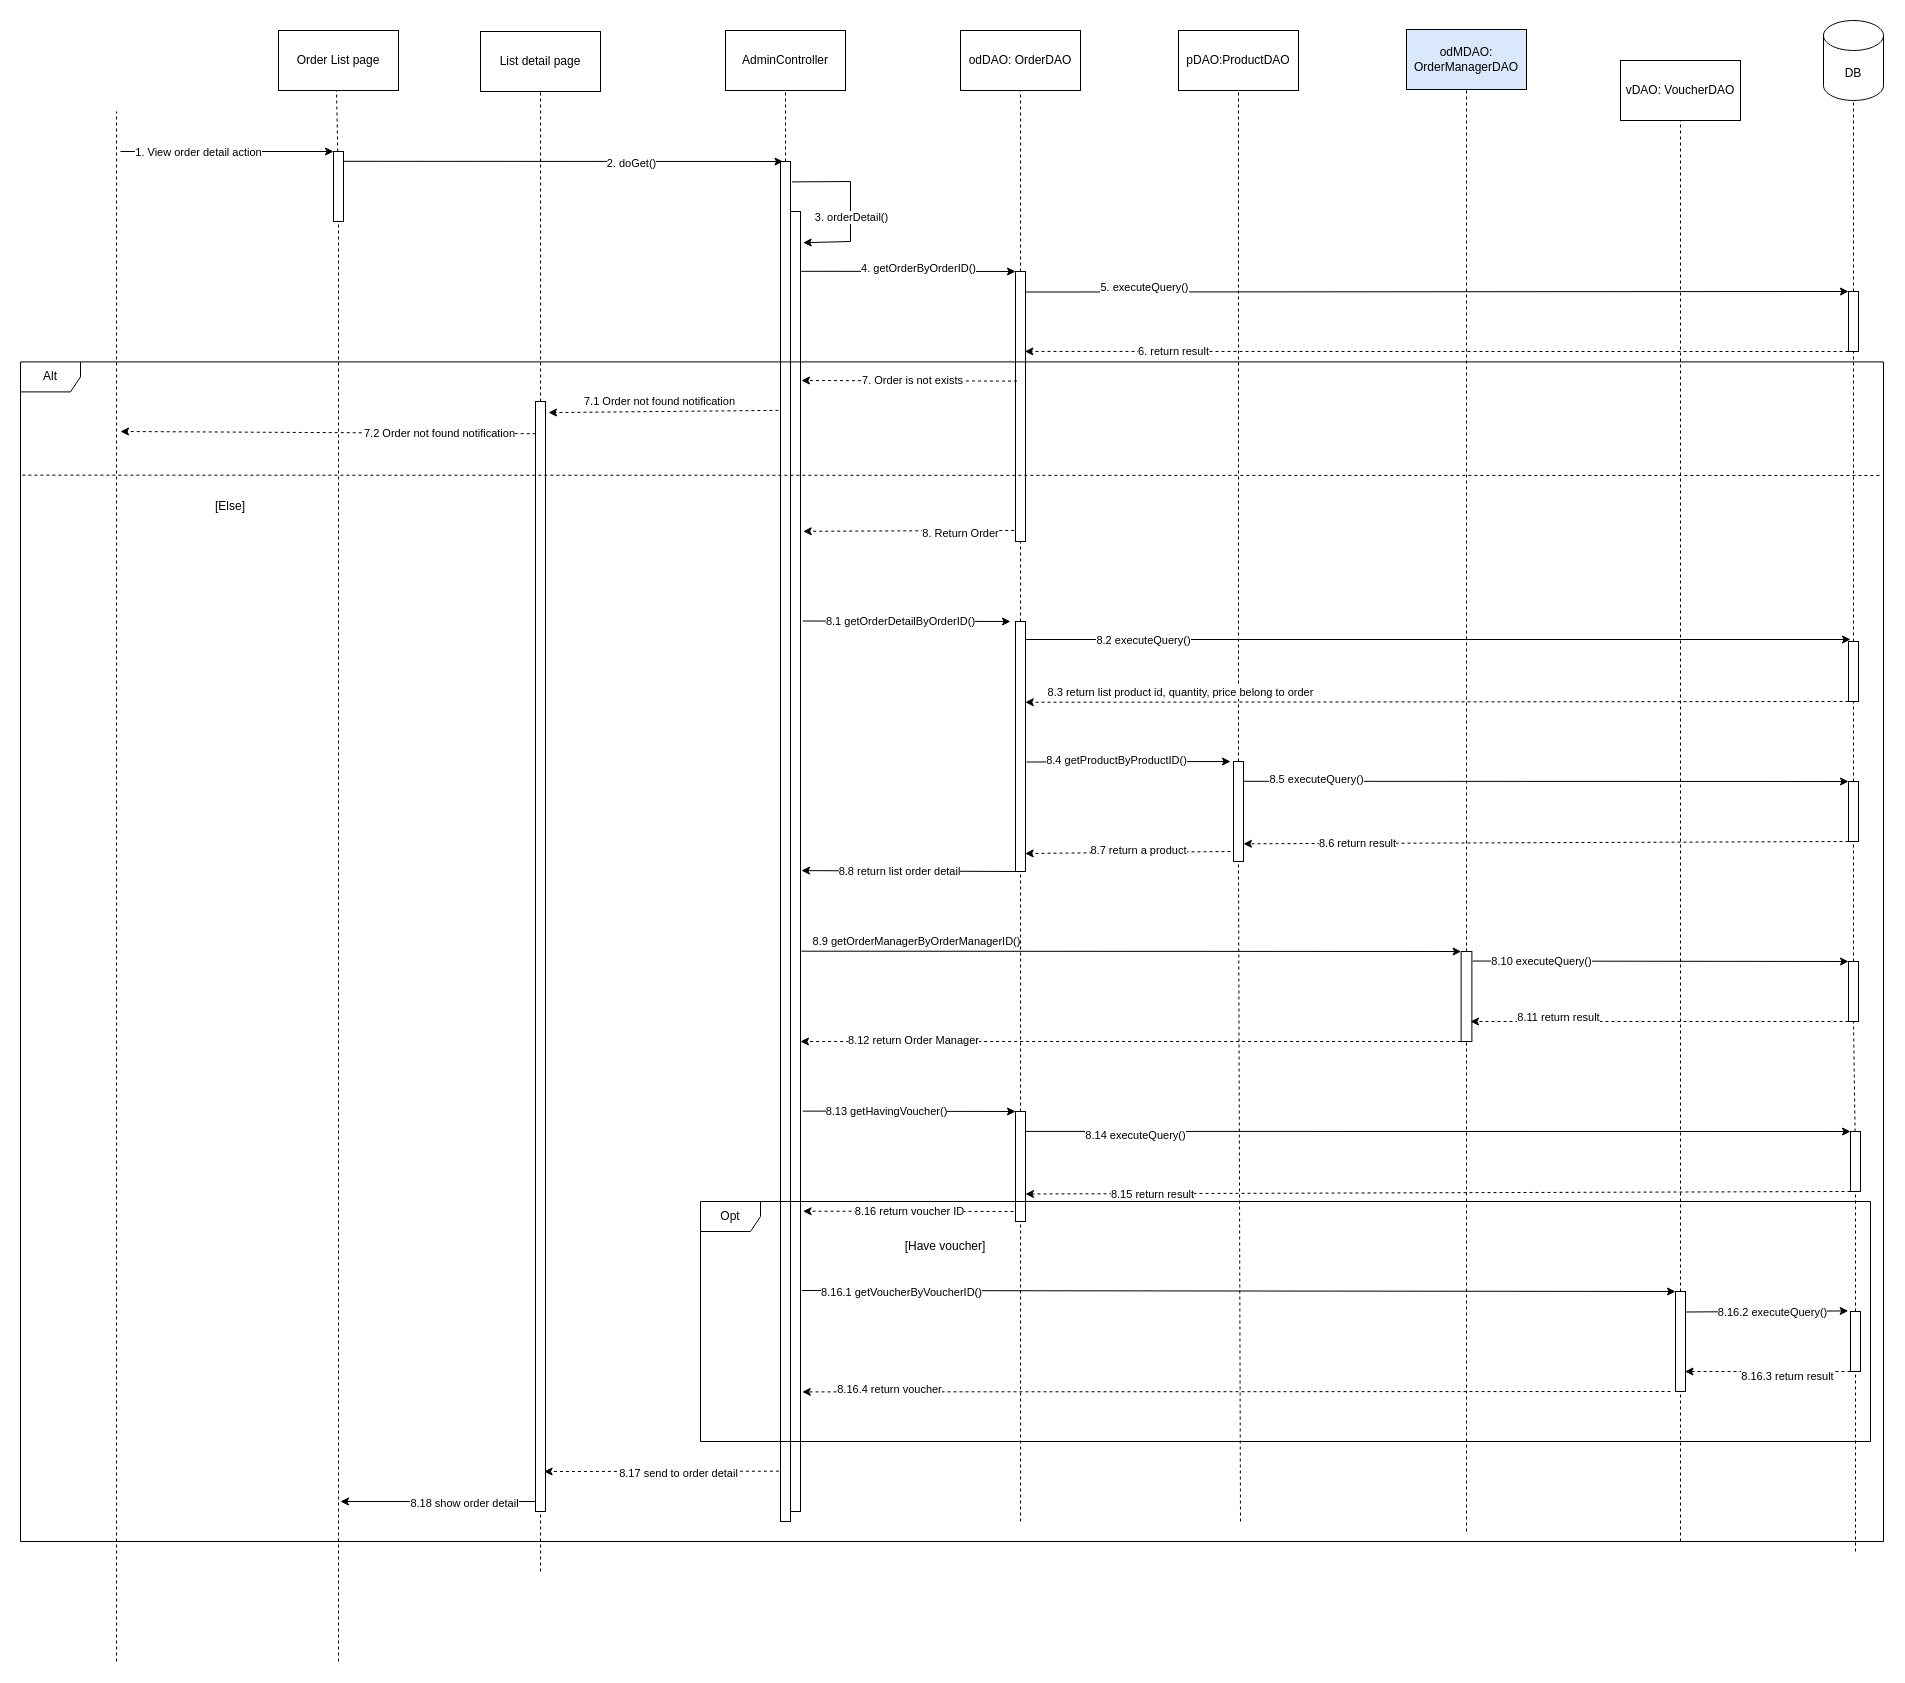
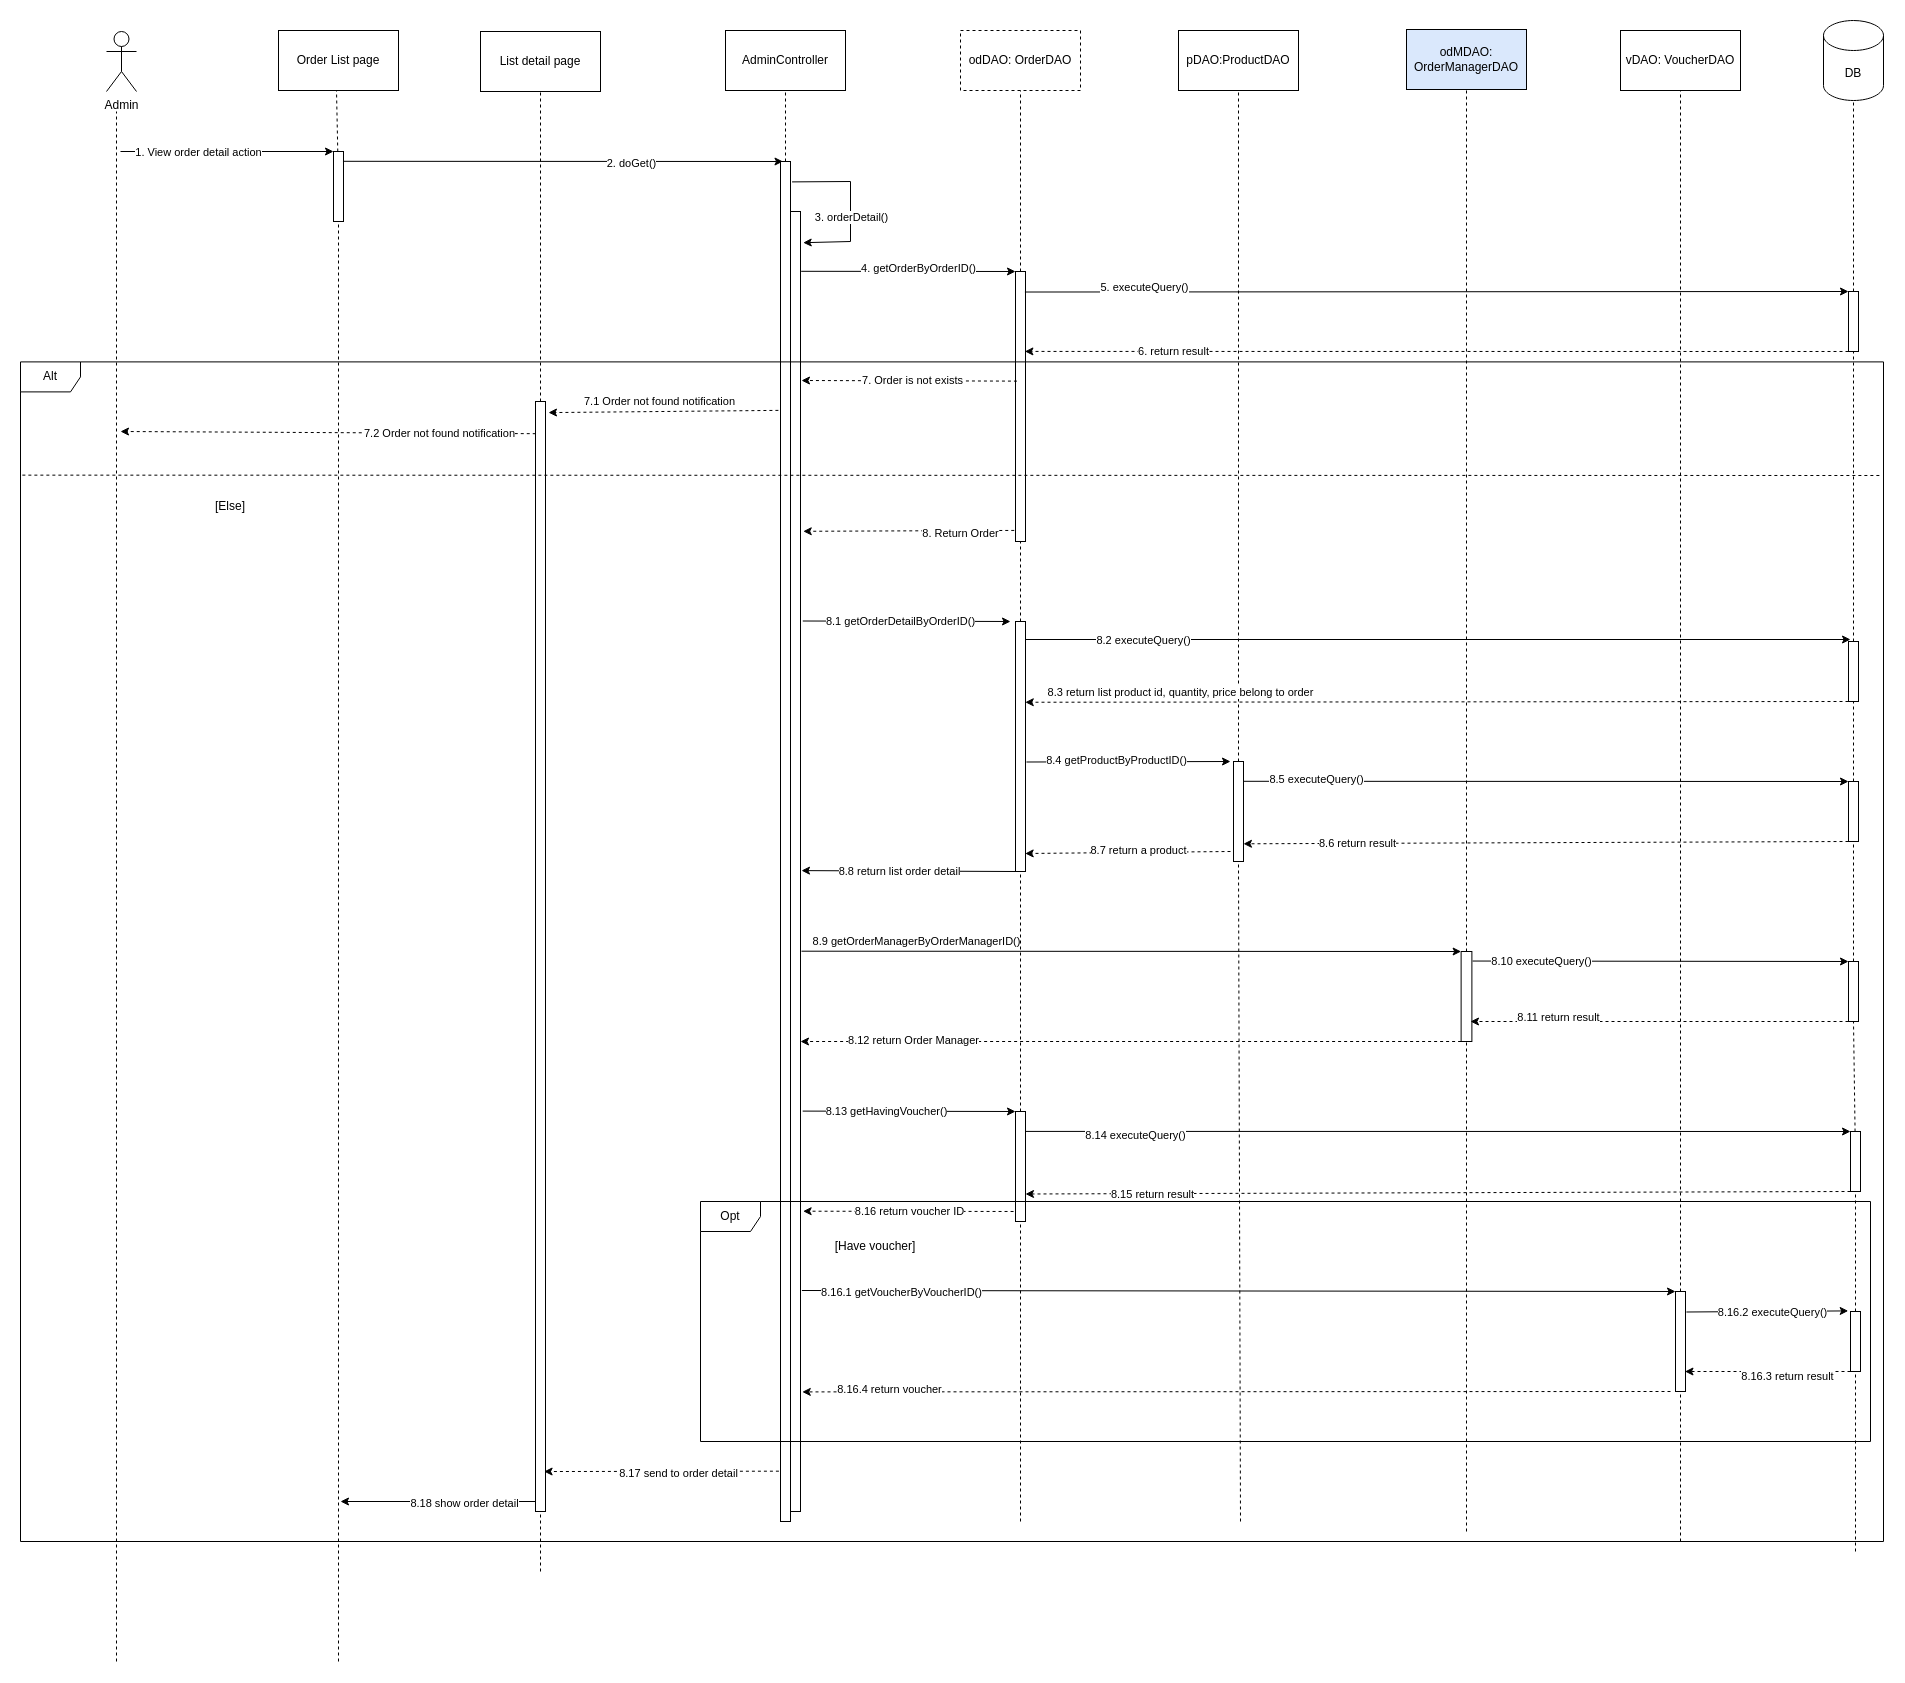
node "odDAO: OrderDAO": style solid -> dashed
node "Admin": added
node "vDAO: VoucherDAO": moved (1681, 91) -> (1681, 61)
node "[Have voucher]": moved (946, 1247) -> (876, 1247)
